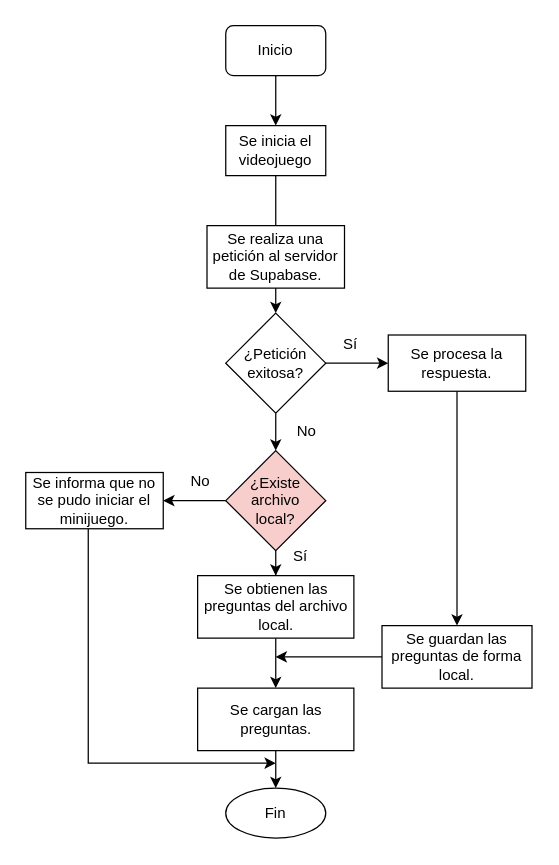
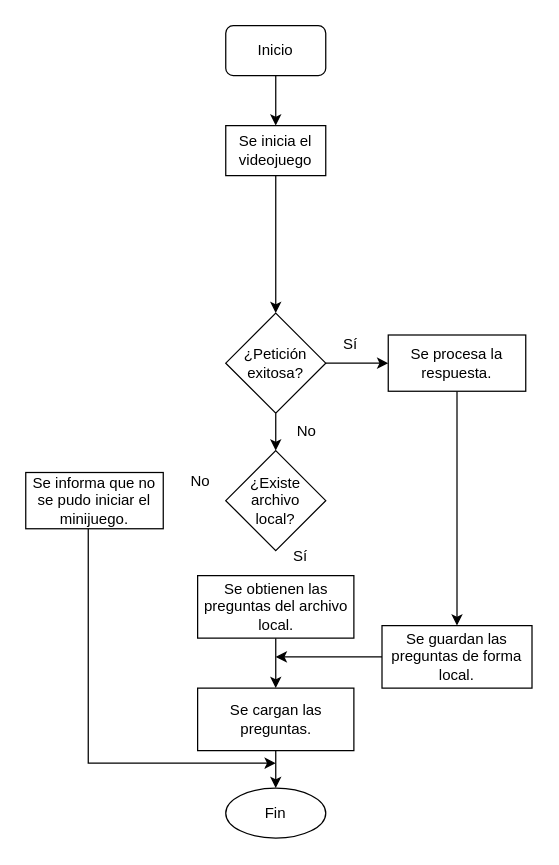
node "Se realiza una petición al servidor de Supabase.": removed
edge "¿Existe archivo local?" -> "Se informa que no se pudo iniciar el minijuego.": removed
node "¿Existe archivo local?": fillcolor #f8cecc -> #ffffff
edge "¿Existe archivo local?" -> "Se obtienen las preguntas del archivo local.": removed
